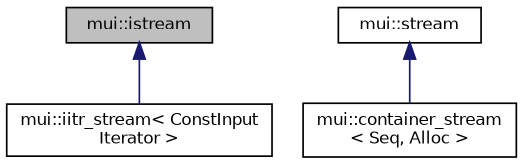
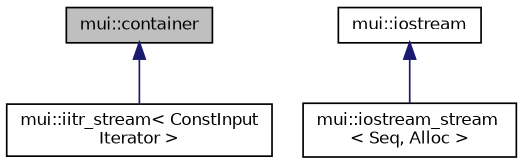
node "mui::istream": label "mui::istream" -> "mui::container"
node "mui::stream": label "mui::stream" -> "mui::iostream"
node "mui::container_stream < Seq, Alloc >": label "mui::container_stream < Seq, Alloc >" -> "mui::iostream_stream < Seq, Alloc >"
